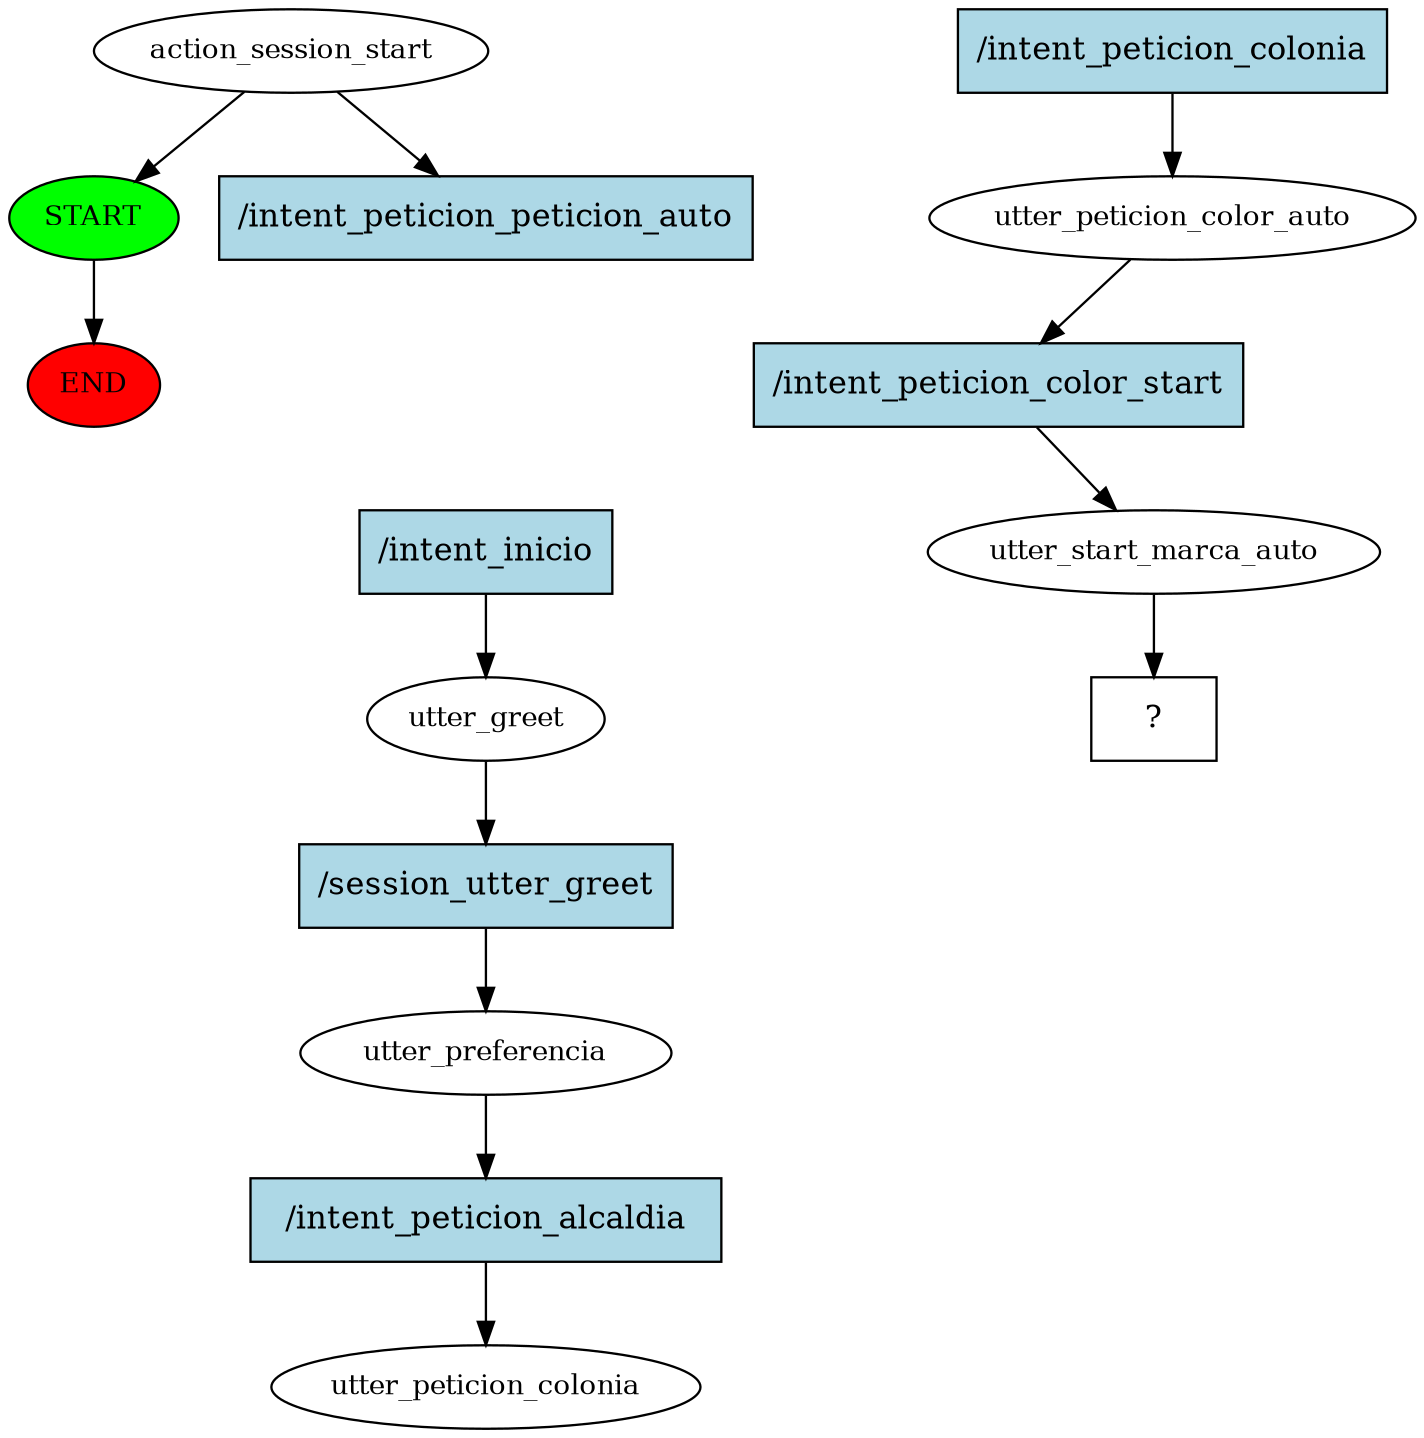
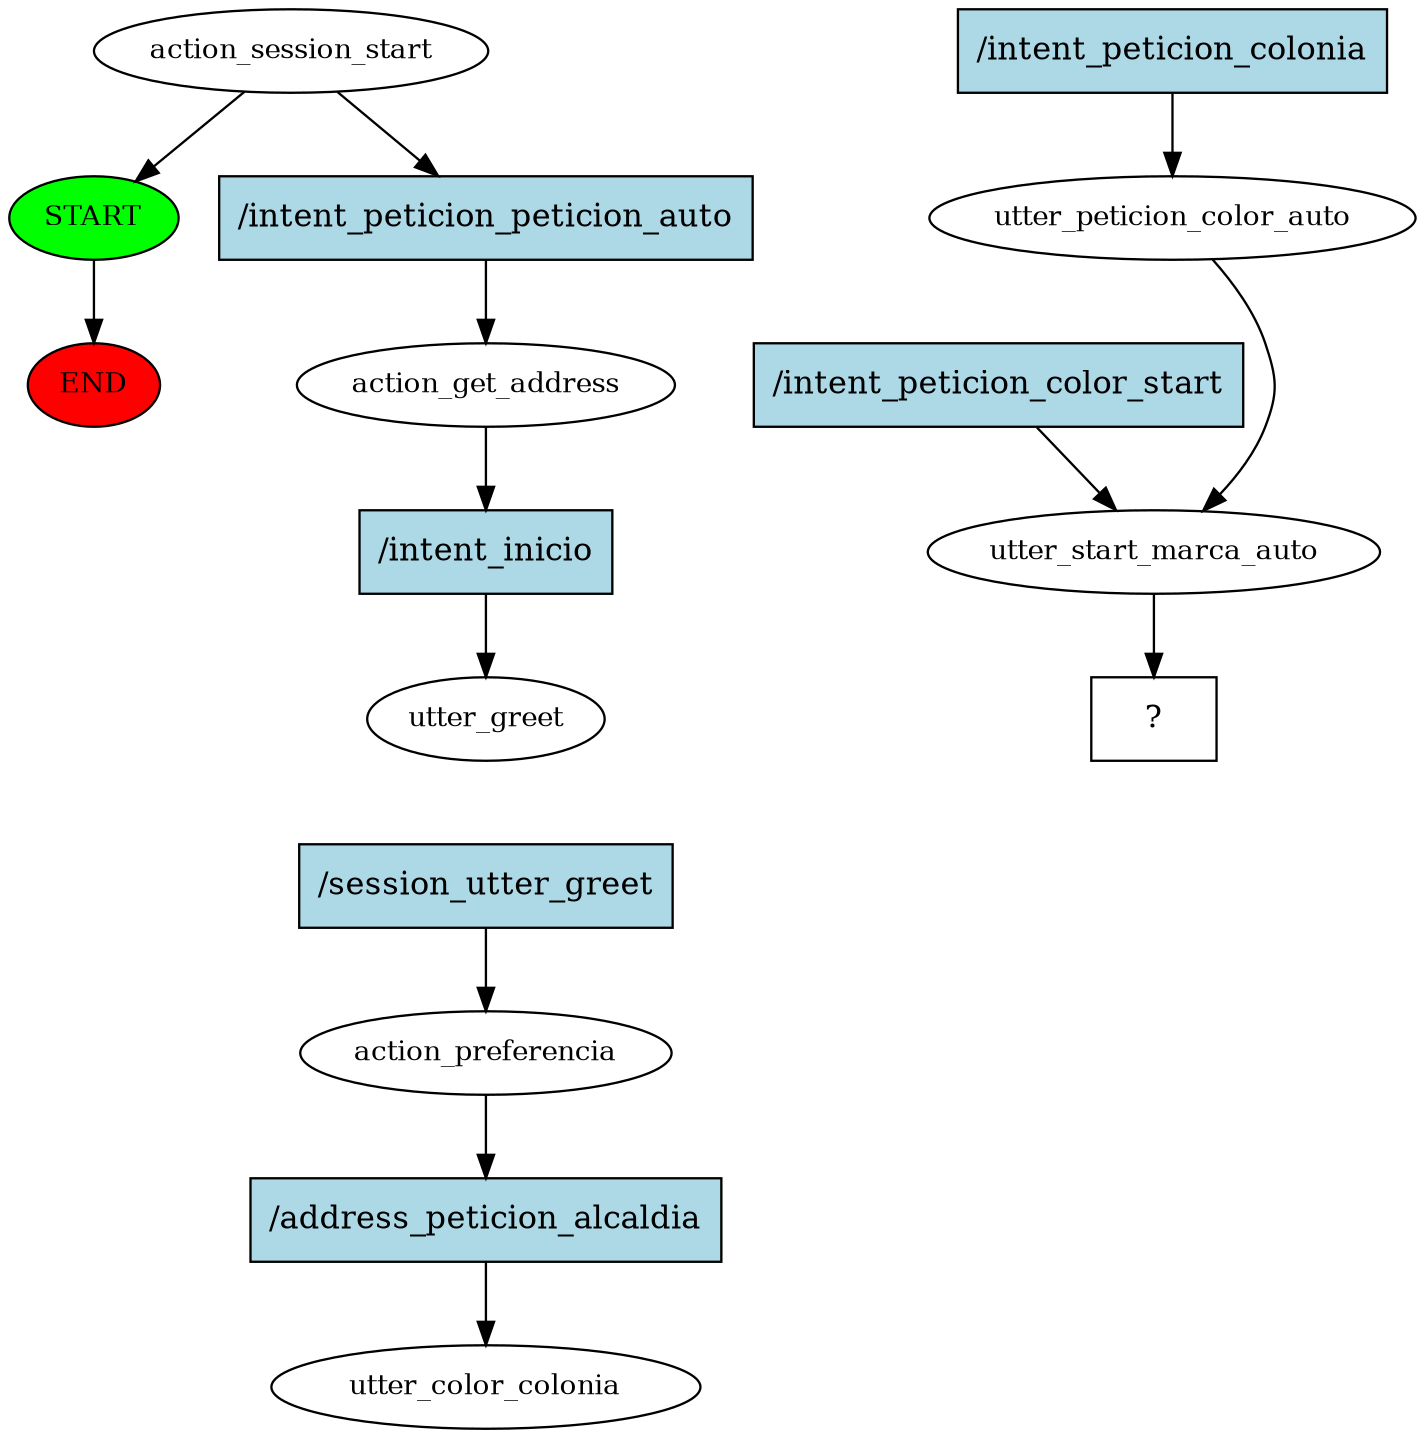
edge "utter_peticion_color_auto" -> "/intent_peticion_color_start": now "utter_peticion_color_auto" -> "utter_start_marca_auto"
node "action_get_address": added
edge "utter_greet" -> "/session_utter_greet": removed
node "utter_preferencia": label "utter_preferencia" -> "action_preferencia"
node "/intent_peticion_alcaldia": label "/intent_peticion_alcaldia" -> "/address_peticion_alcaldia"
node "utter_peticion_colonia": label "utter_peticion_colonia" -> "utter_color_colonia"
